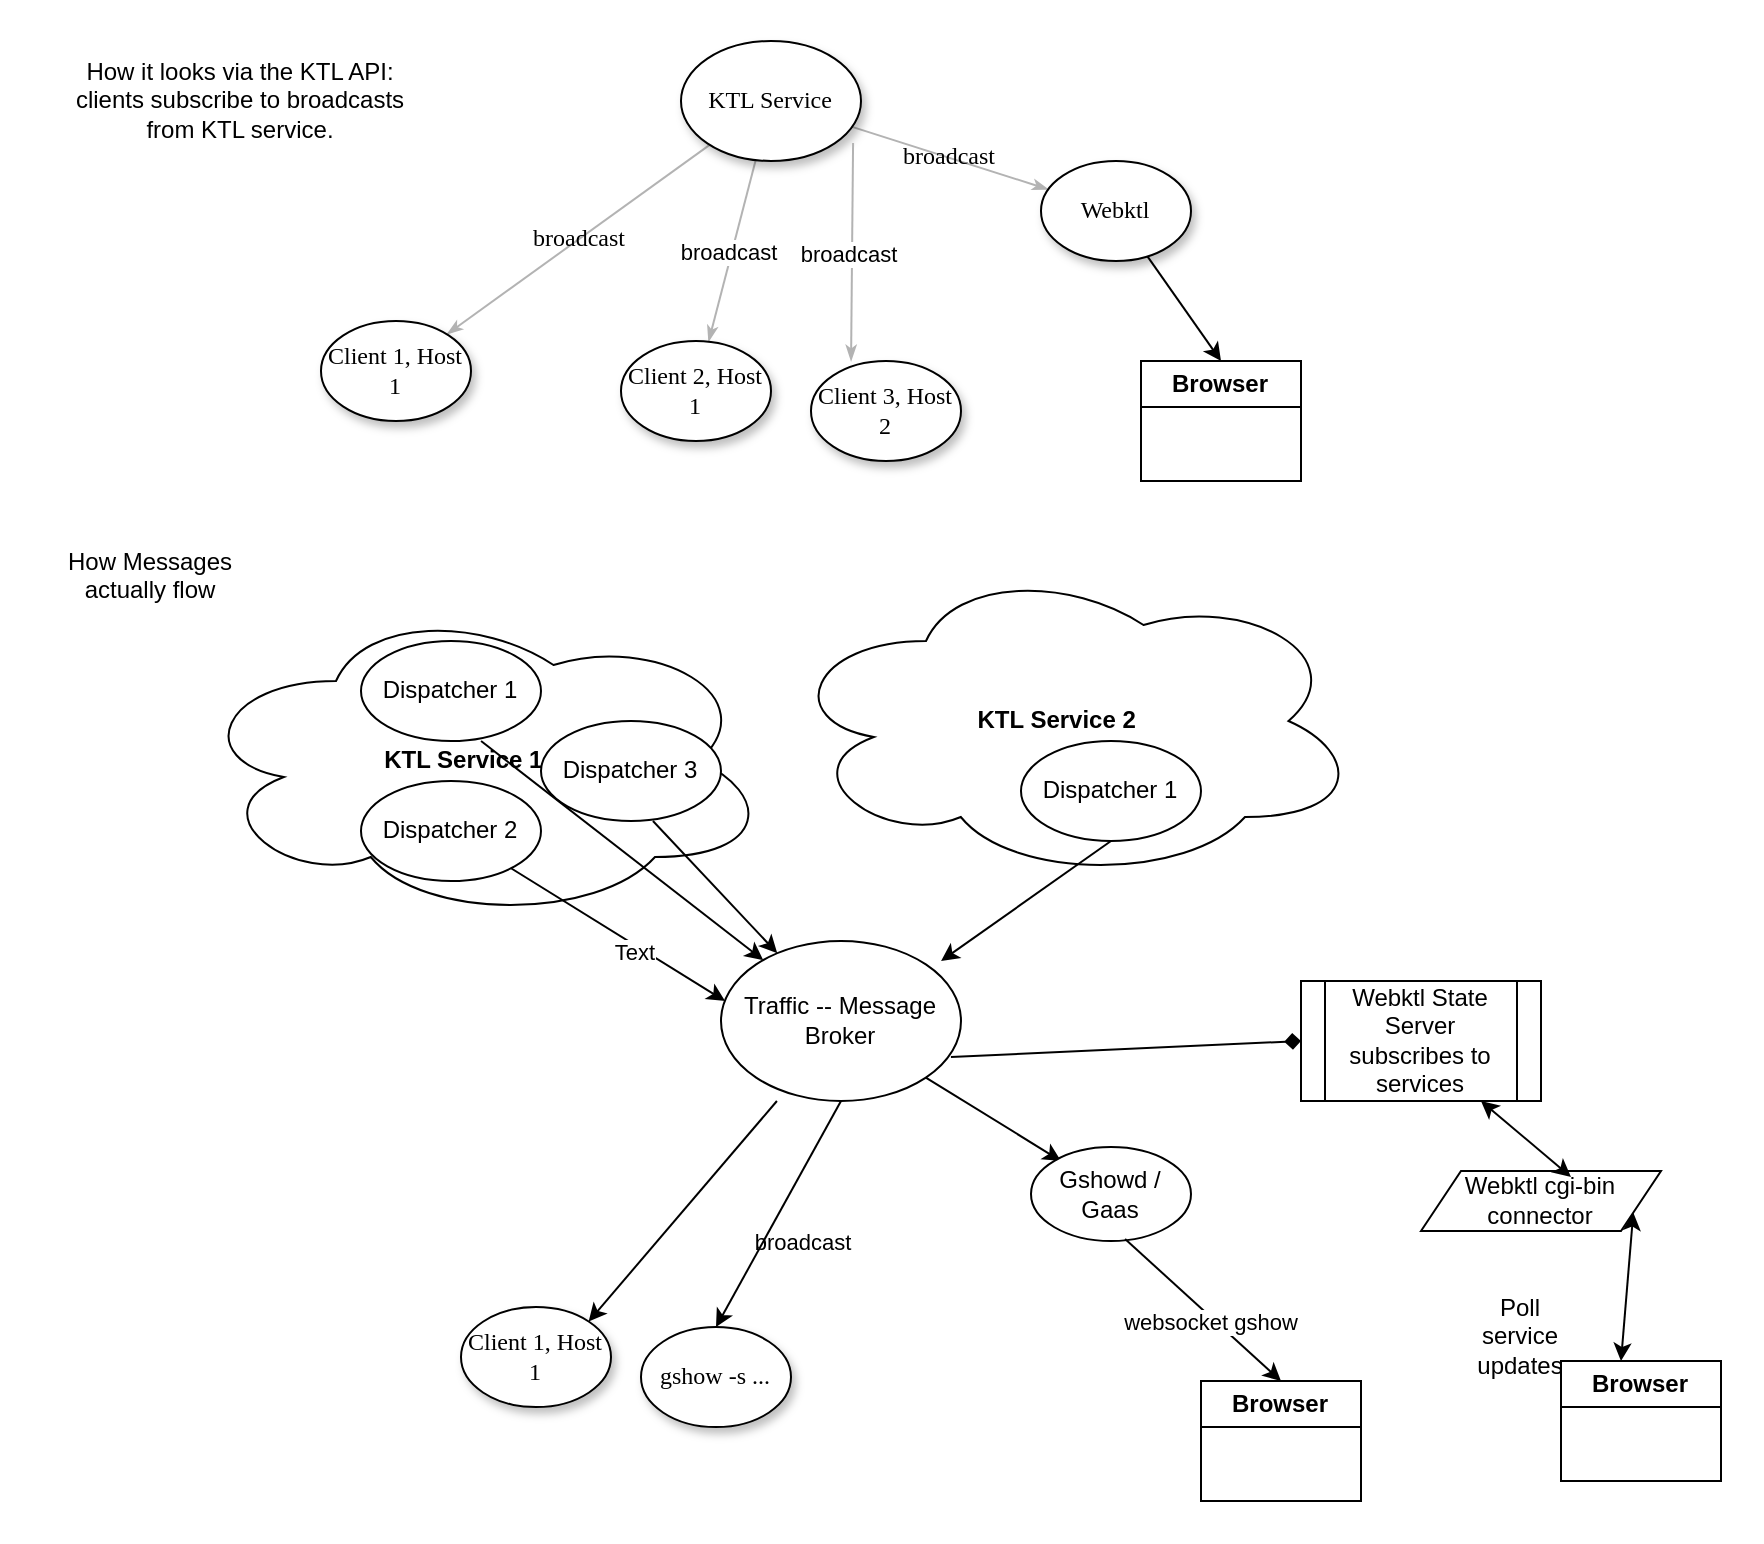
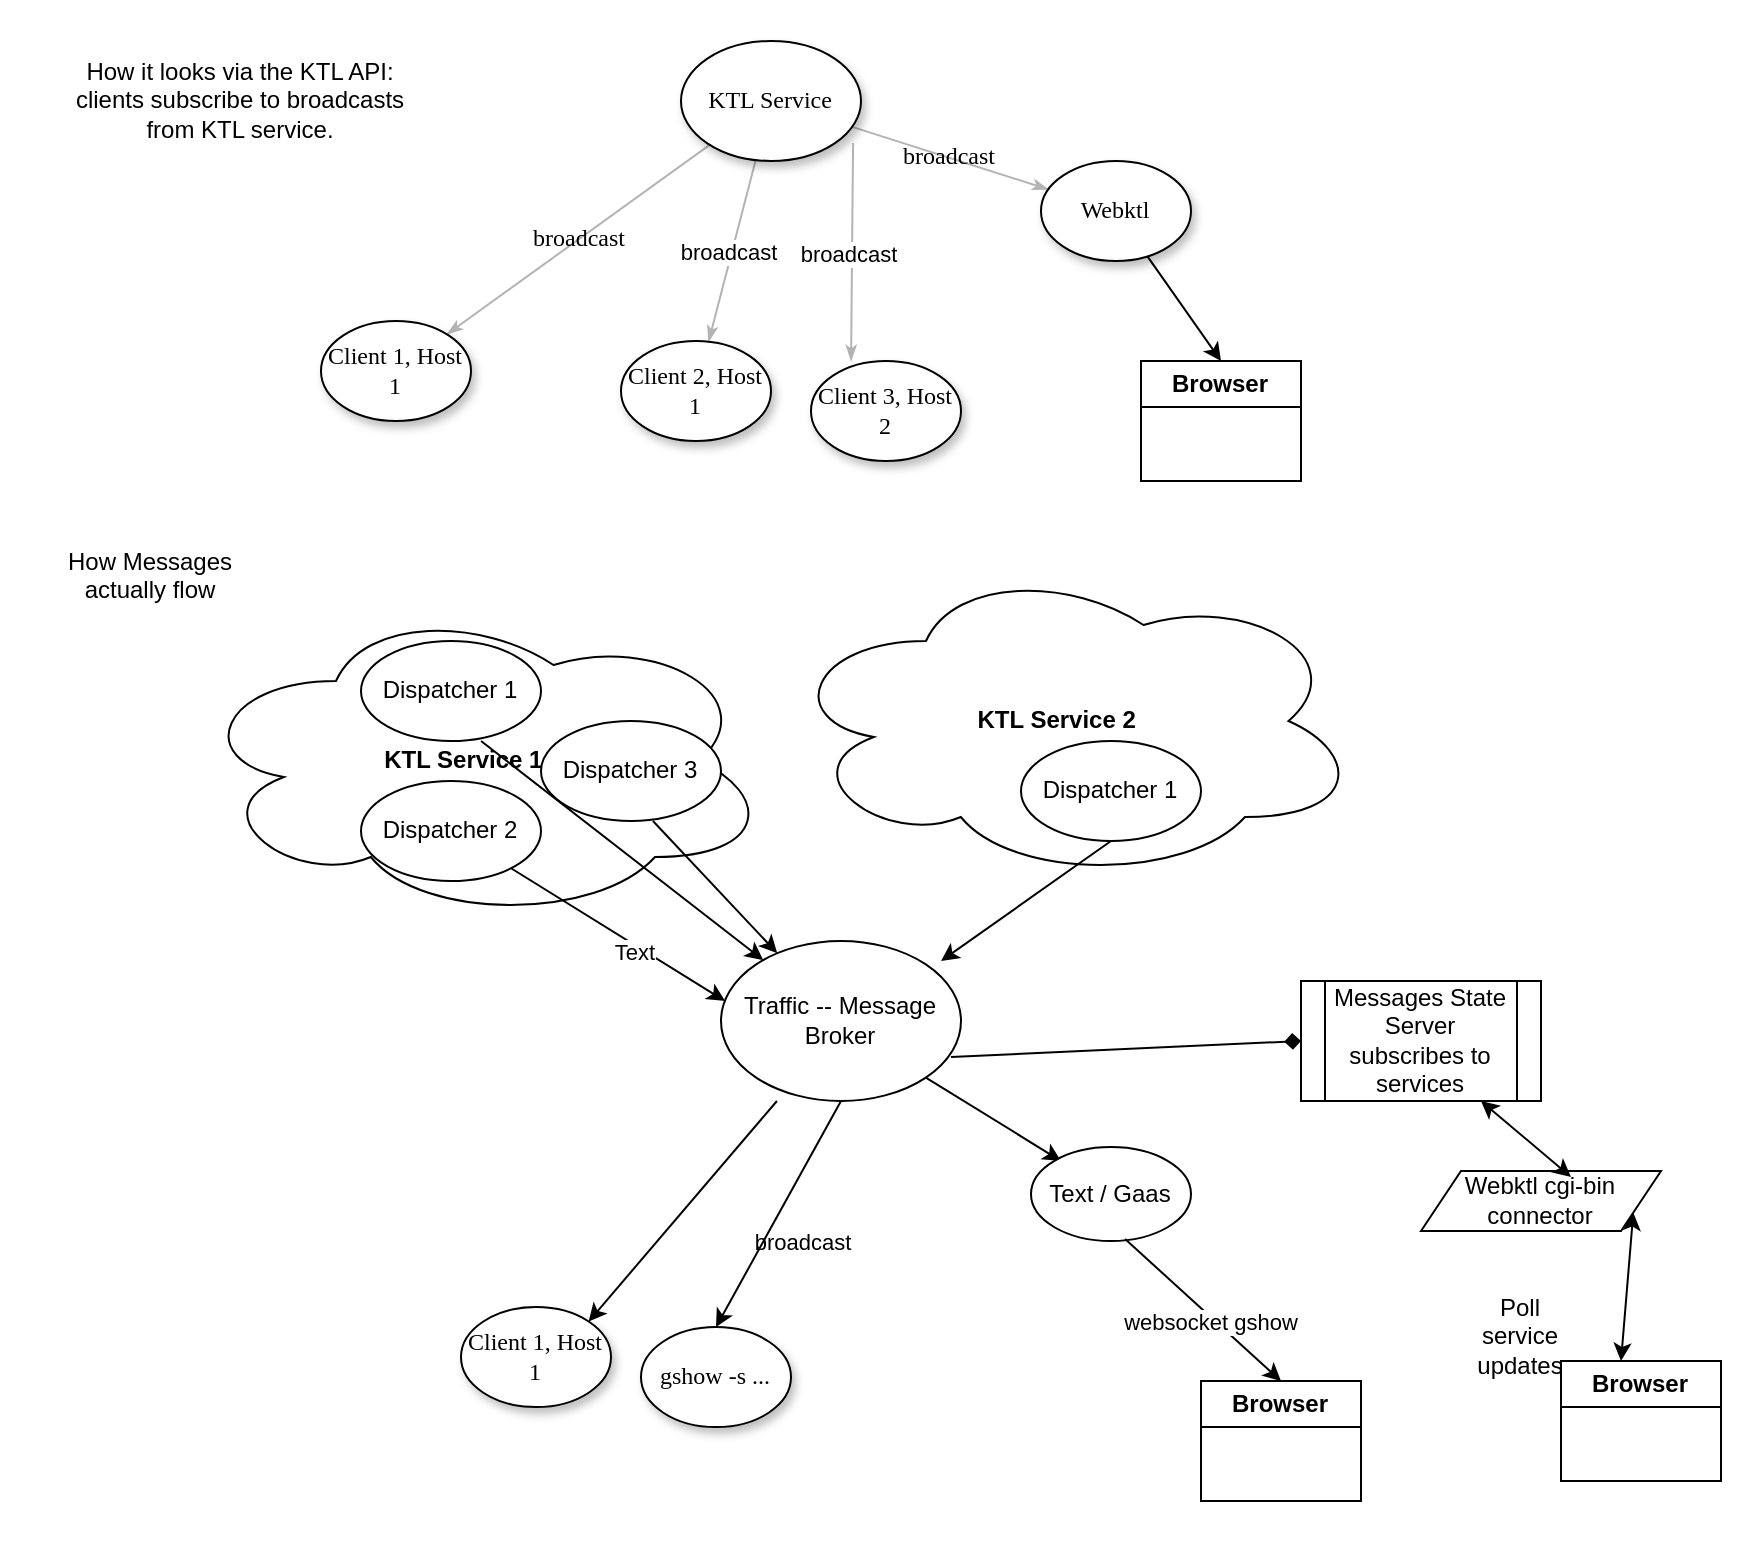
node "Webktl State Server subscribes to services": label "Webktl State Server subscribes to services" -> "Messages State Server subscribes to services"
node "Gshowd / Gaas": label "Gshowd / Gaas" -> "Text / Gaas"
